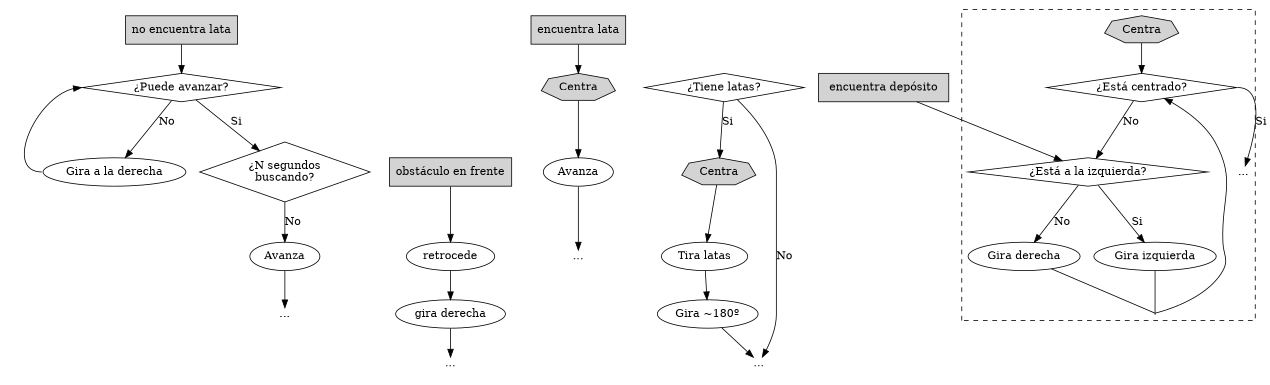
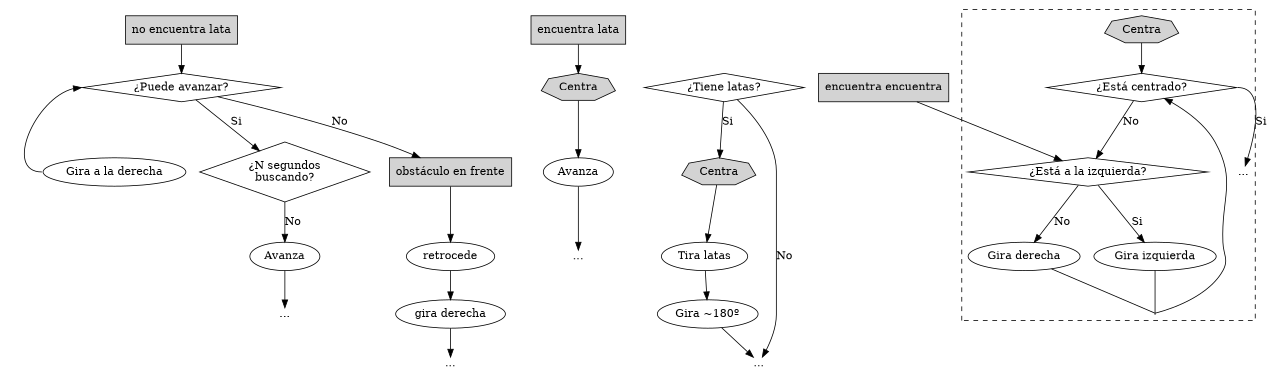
node "encuentra depósito": label "encuentra depósito" -> "encuentra encuentra"
edge "¿Puede avanzar?" -> "Gira a la derecha": now "¿Puede avanzar?" -> "obstáculo en frente"
